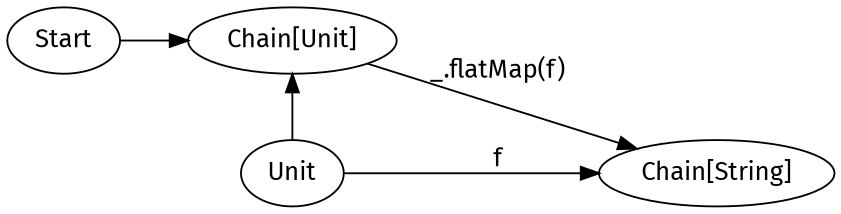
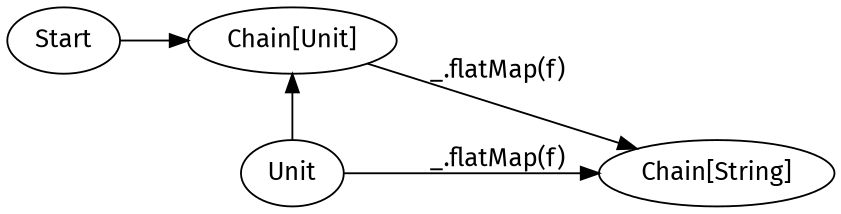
edge "Unit" -> "Chain[String]": label "f" -> "_.flatMap(f)"
